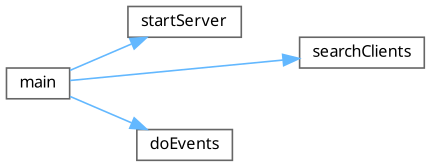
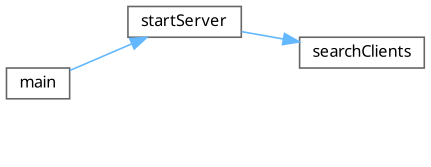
edge "main" -> "searchClients": now "startServer" -> "searchClients"
node "doEvents": removed
